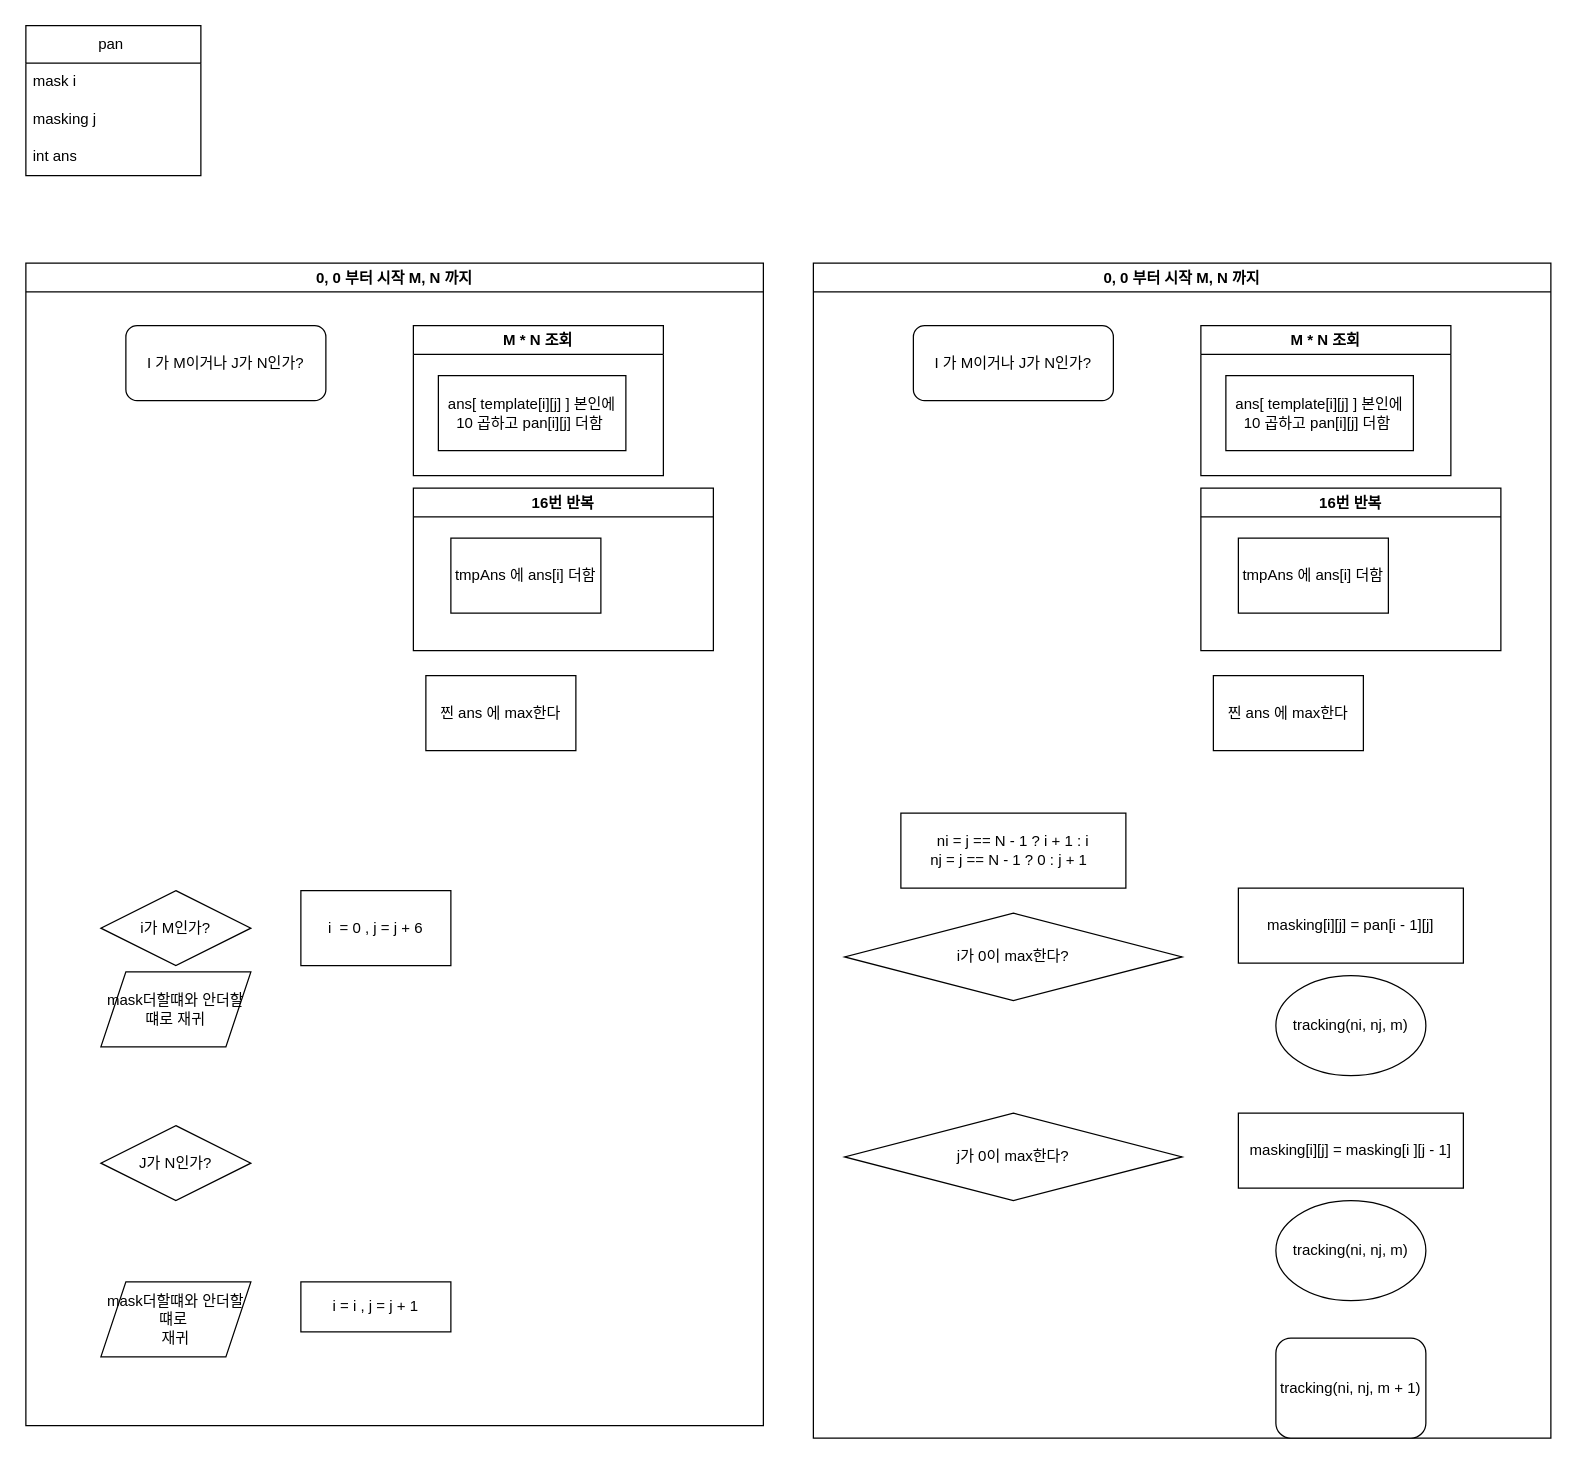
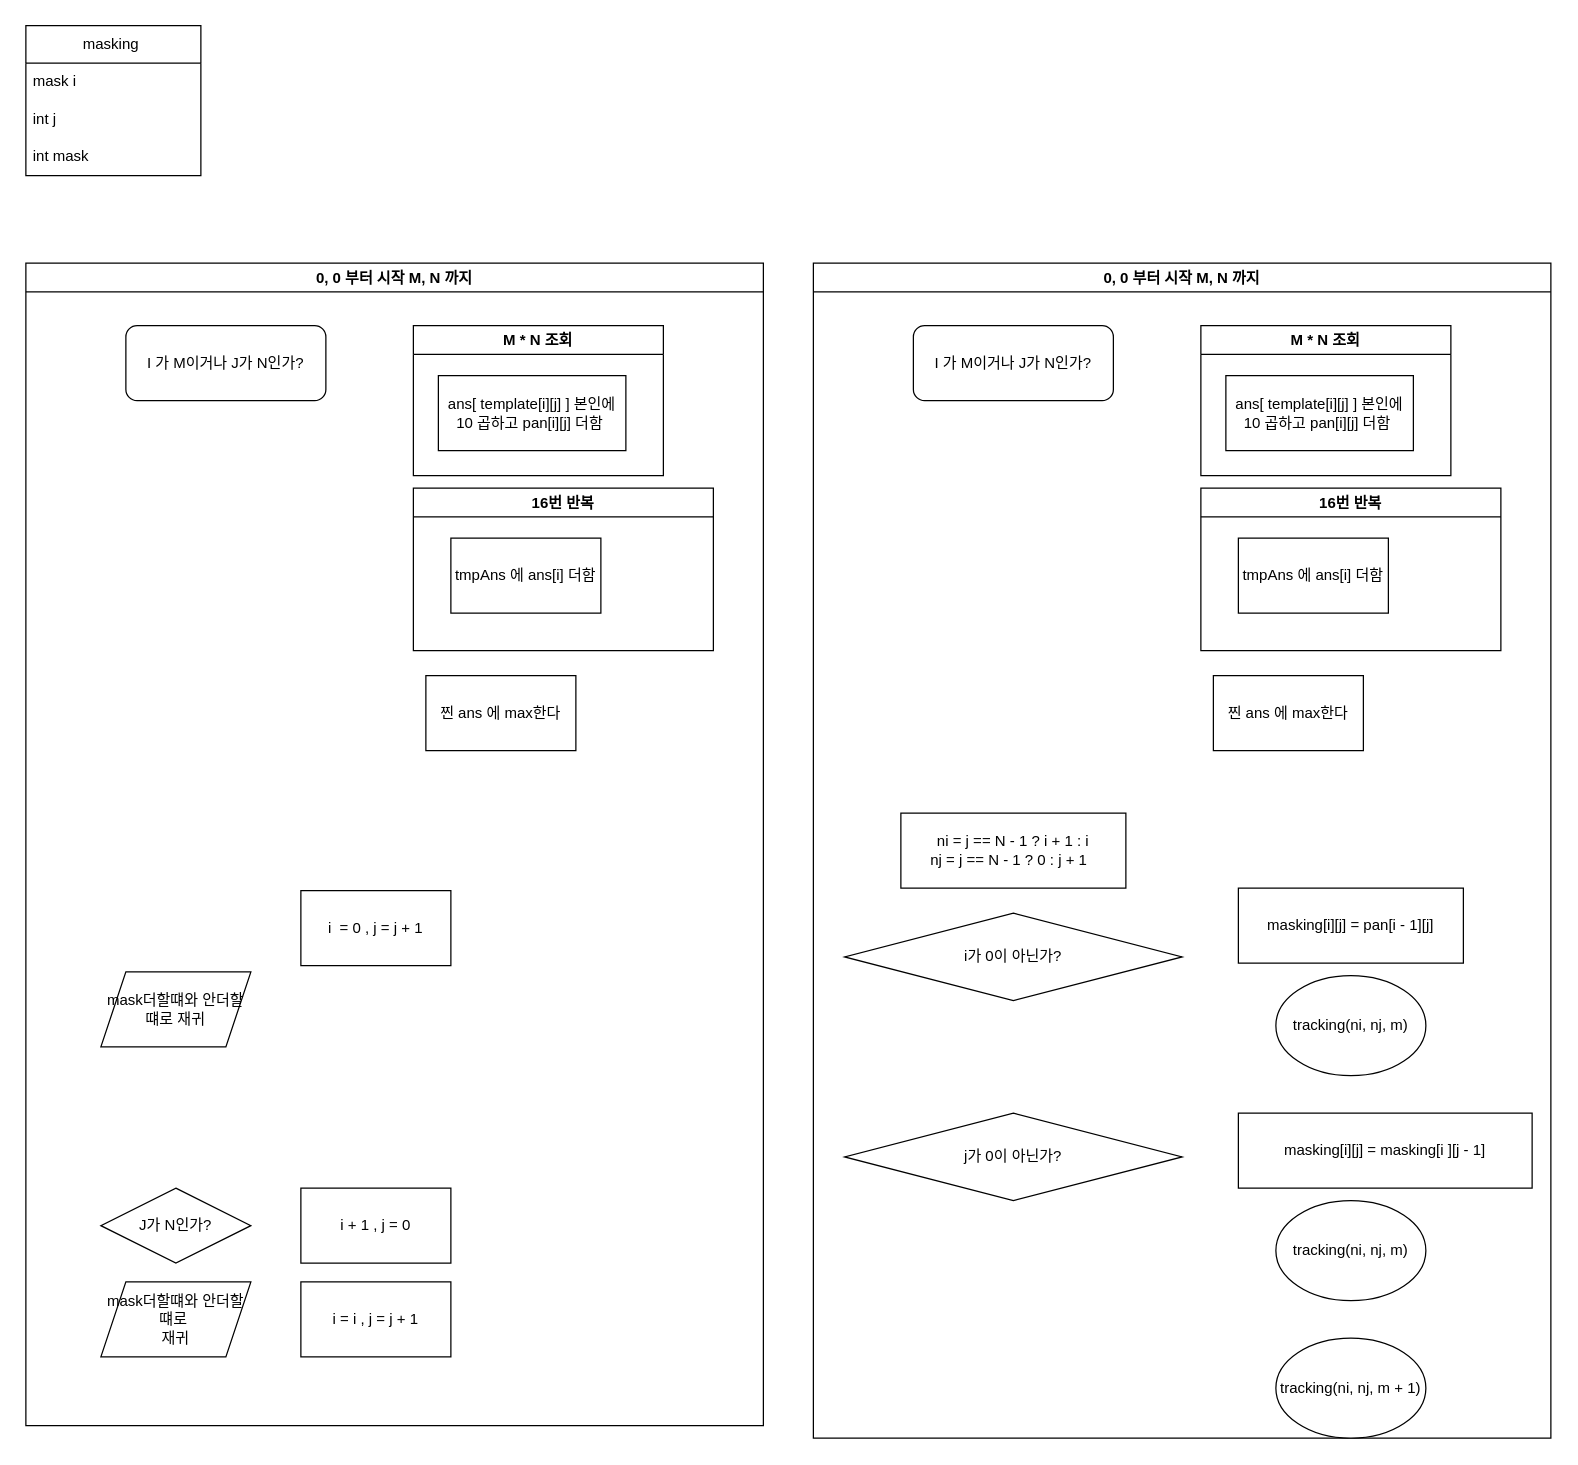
node "pan": label "pan" -> "masking"
node "masking j": label "masking j" -> "int j"
node "int ans": label "int ans" -> "int mask"
node "i가 M인가?": removed
node "i = 0 , j = j + 6": label "i = 0 , j = j + 6" -> "i = 0 , j = j + 1"
node "i가 0이 max한다?": label "i가 0이 max한다?" -> "i가 0이 아닌가?"
node "masking[i][j] = masking[i ][j - 1]": size 225x75 -> 294x75
node "j가 0이 max한다?": label "j가 0이 max한다?" -> "j가 0이 아닌가?"
node "J가 N인가?": moved (176, 1163) -> (176, 1226)
node "i + 1 , j = 0": added
node "i = i , j = j + 1": size 150x50 -> 150x75
node "tracking(ni, nj, m + 1)": shape rounded rectangle -> ellipse
